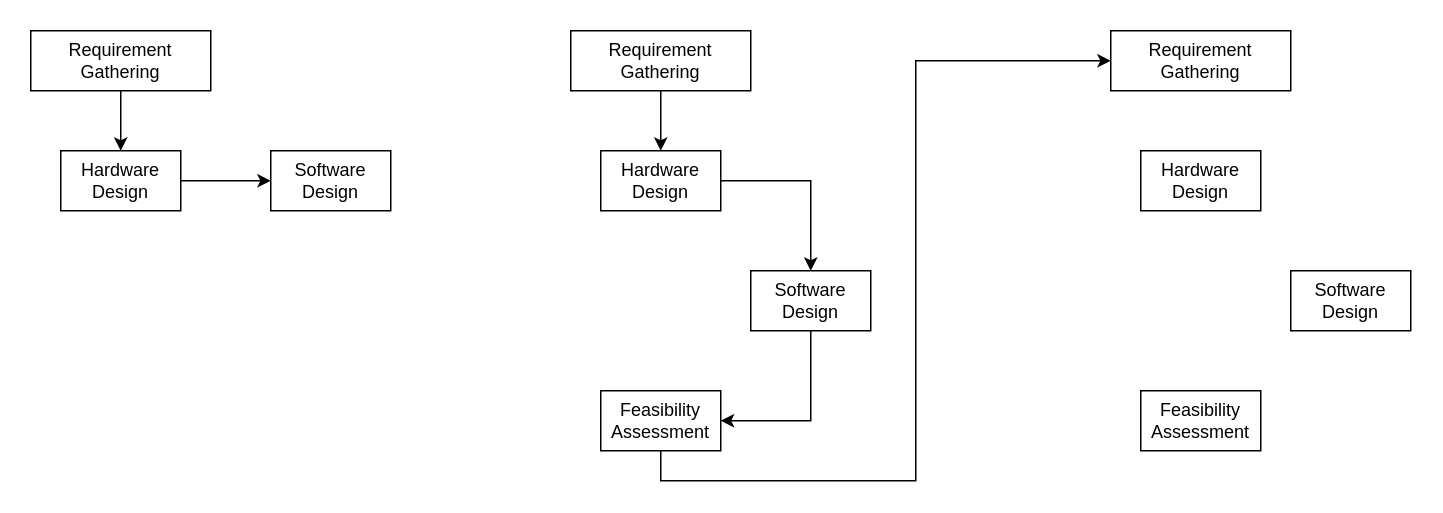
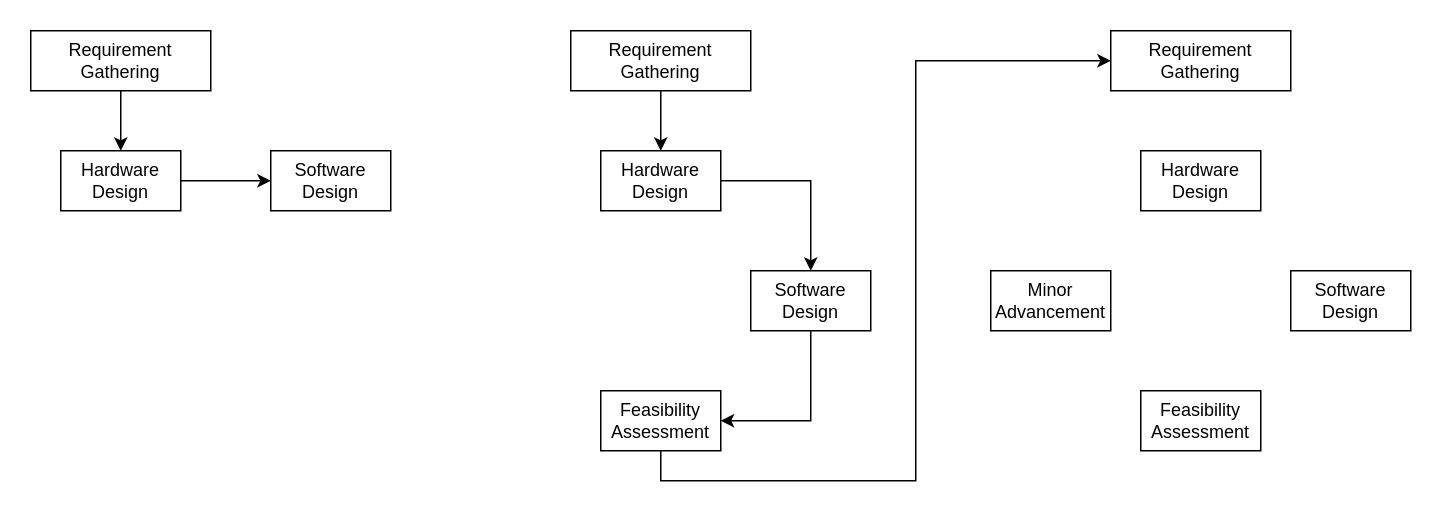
node "Minor Advancement": added
